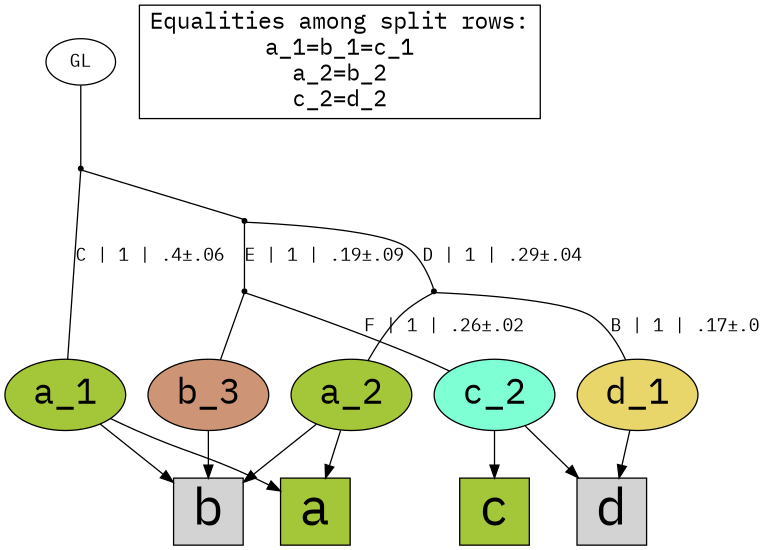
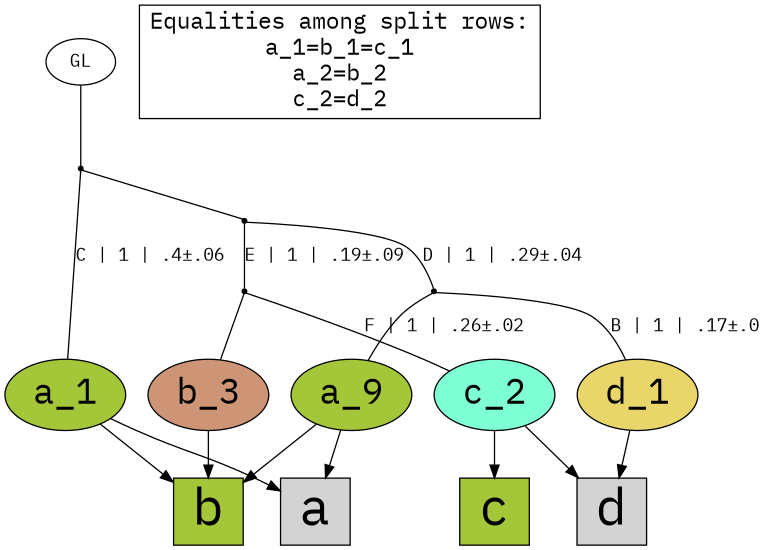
node "a_2": label "a_2" -> "a_9"
node "b": fillcolor lightgrey -> #a4c639
node "a": fillcolor #a4c639 -> lightgrey
